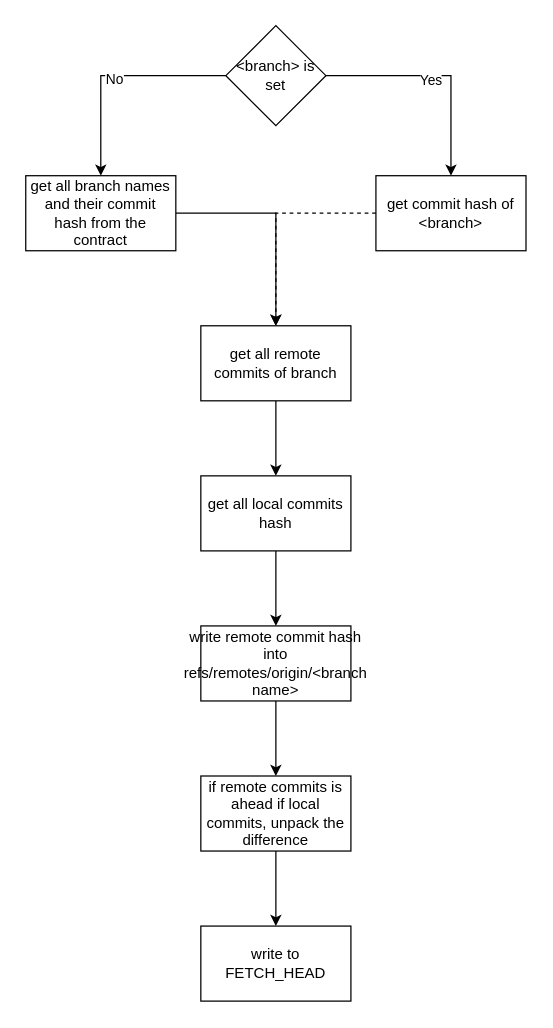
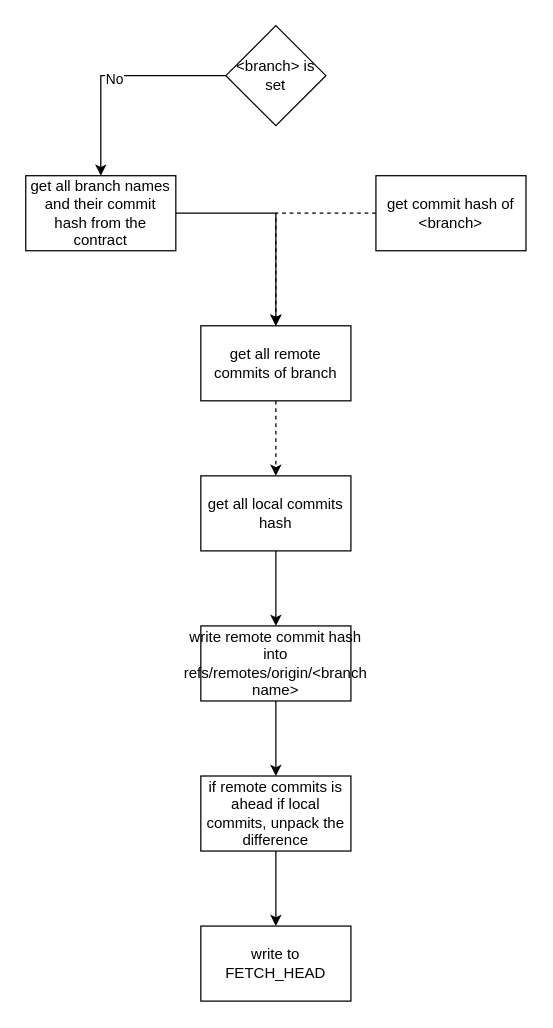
edge "<branch> is set" -> "get commit hash of <branch>": removed, label "Yes"
edge "get all remote commits of branch" -> "get all local commits hash": style solid -> dashed
